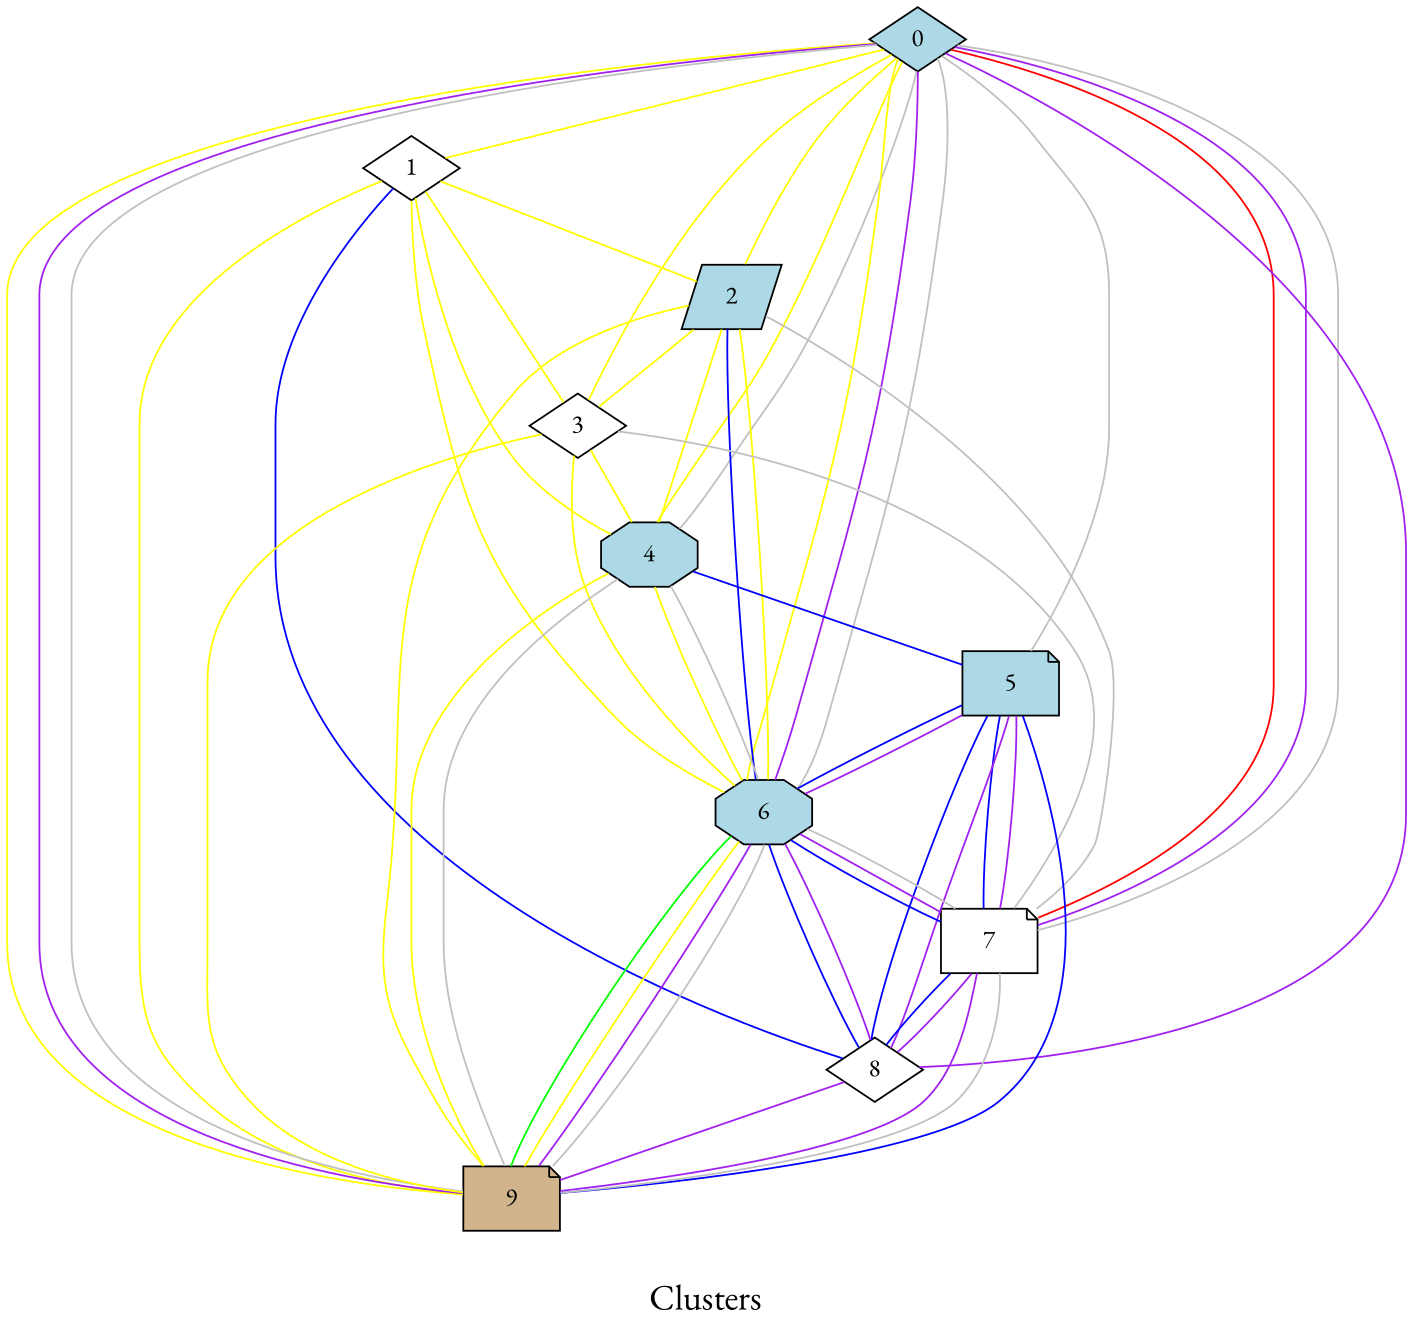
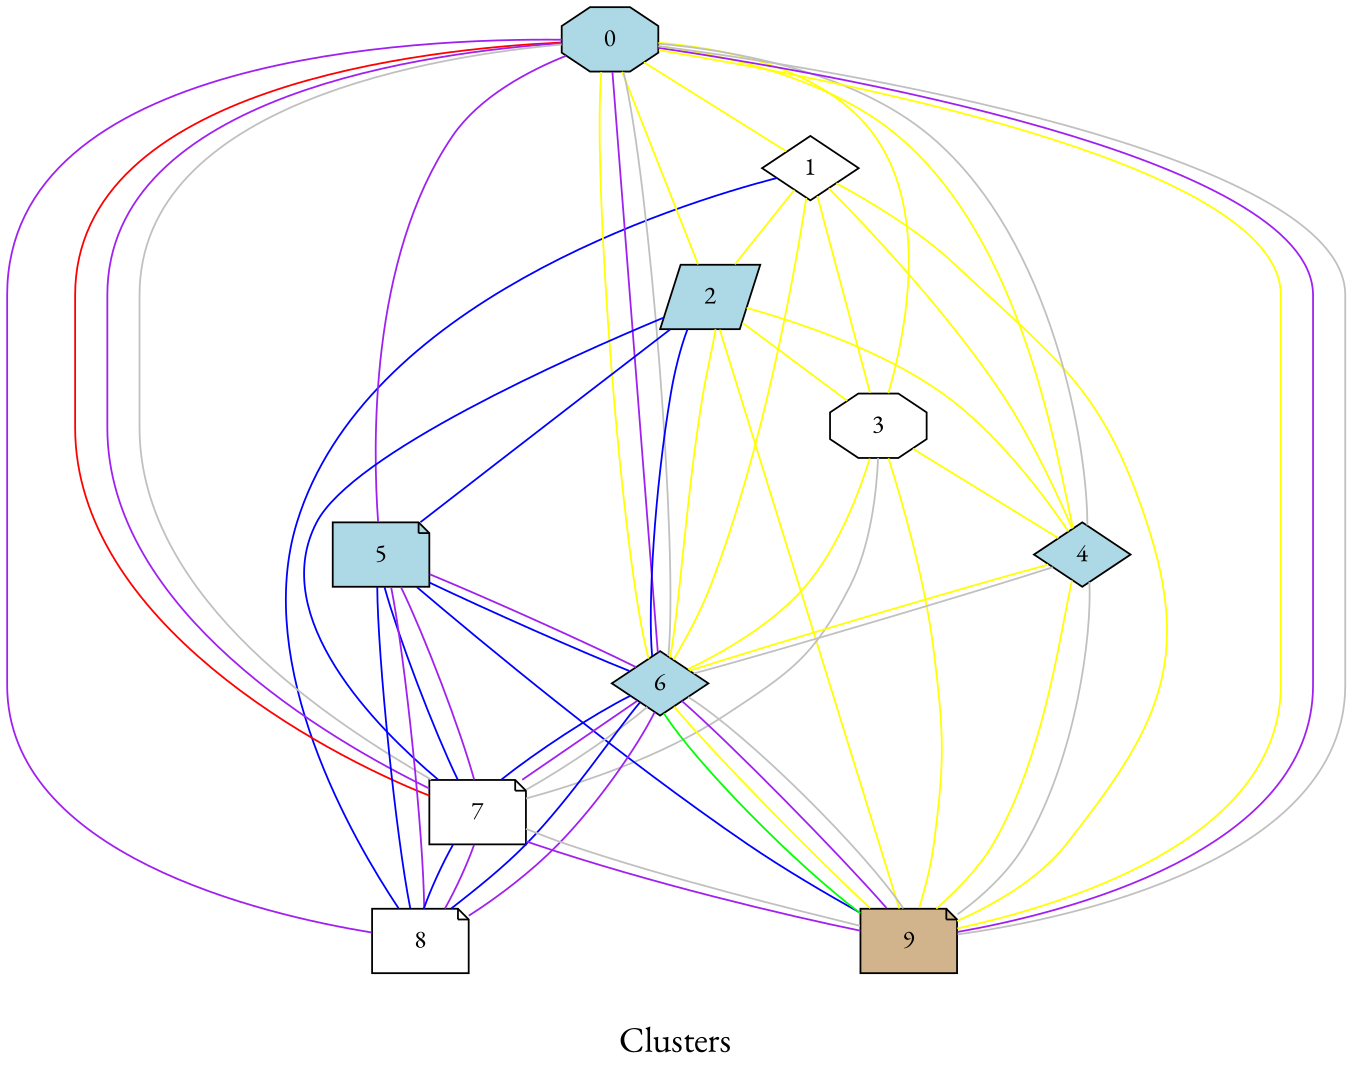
node "0": shape diamond -> octagon
edge "0" -- "5": color silver -> purple
node "3": shape diamond -> octagon
node "4": shape octagon -> diamond
edge "2" -- "7": color silver -> blue
edge "4" -- "5": now "2" -- "5"
node "6": shape octagon -> diamond
node "8": shape diamond -> note
edge "8" -- "9": removed
